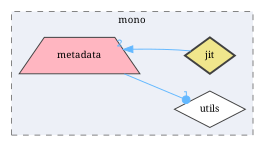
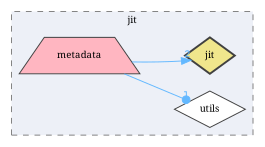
cluster "mono": label "mono" -> "jit"
edge "jit" -> "metadata": reversed
